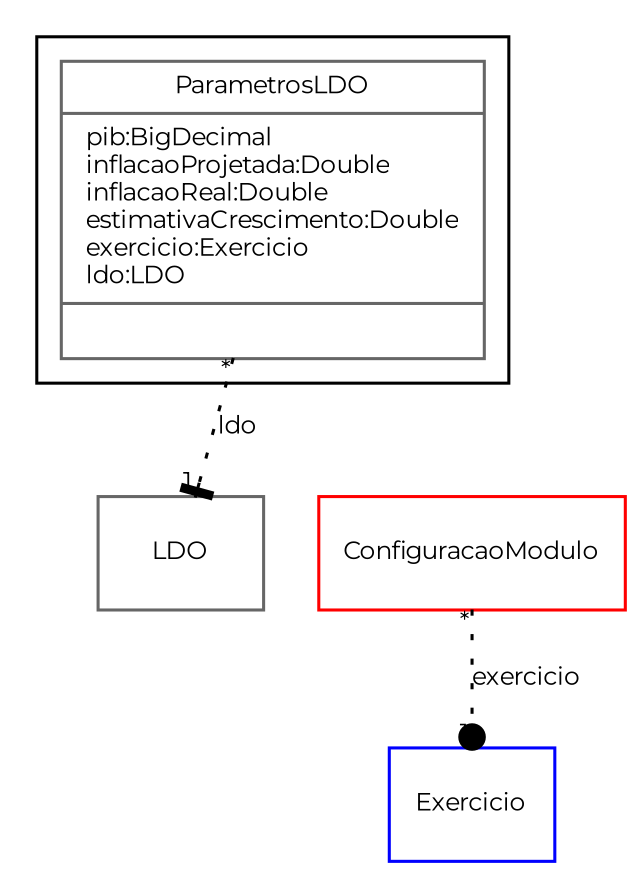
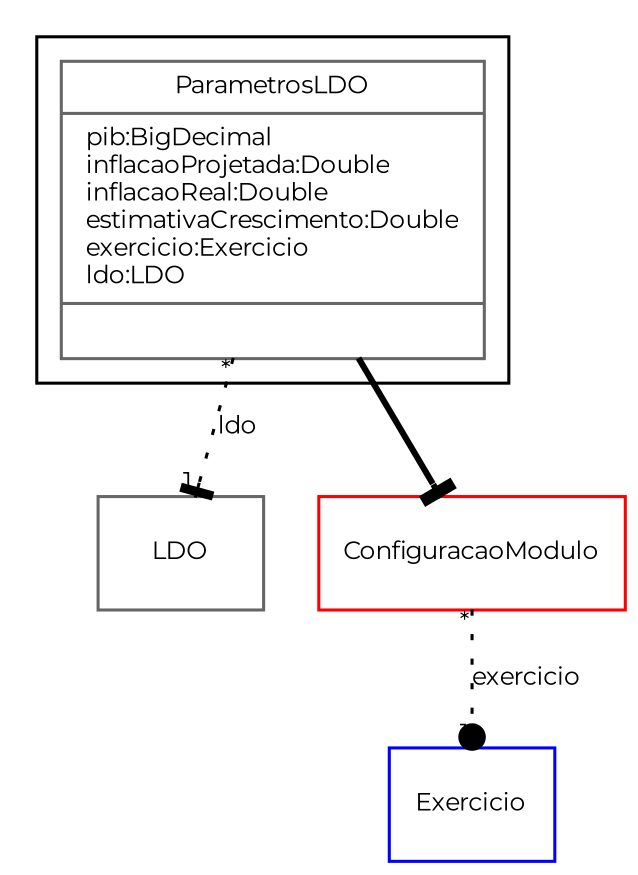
edge "ParametrosLDO" -> "ConfiguracaoModulo": added
